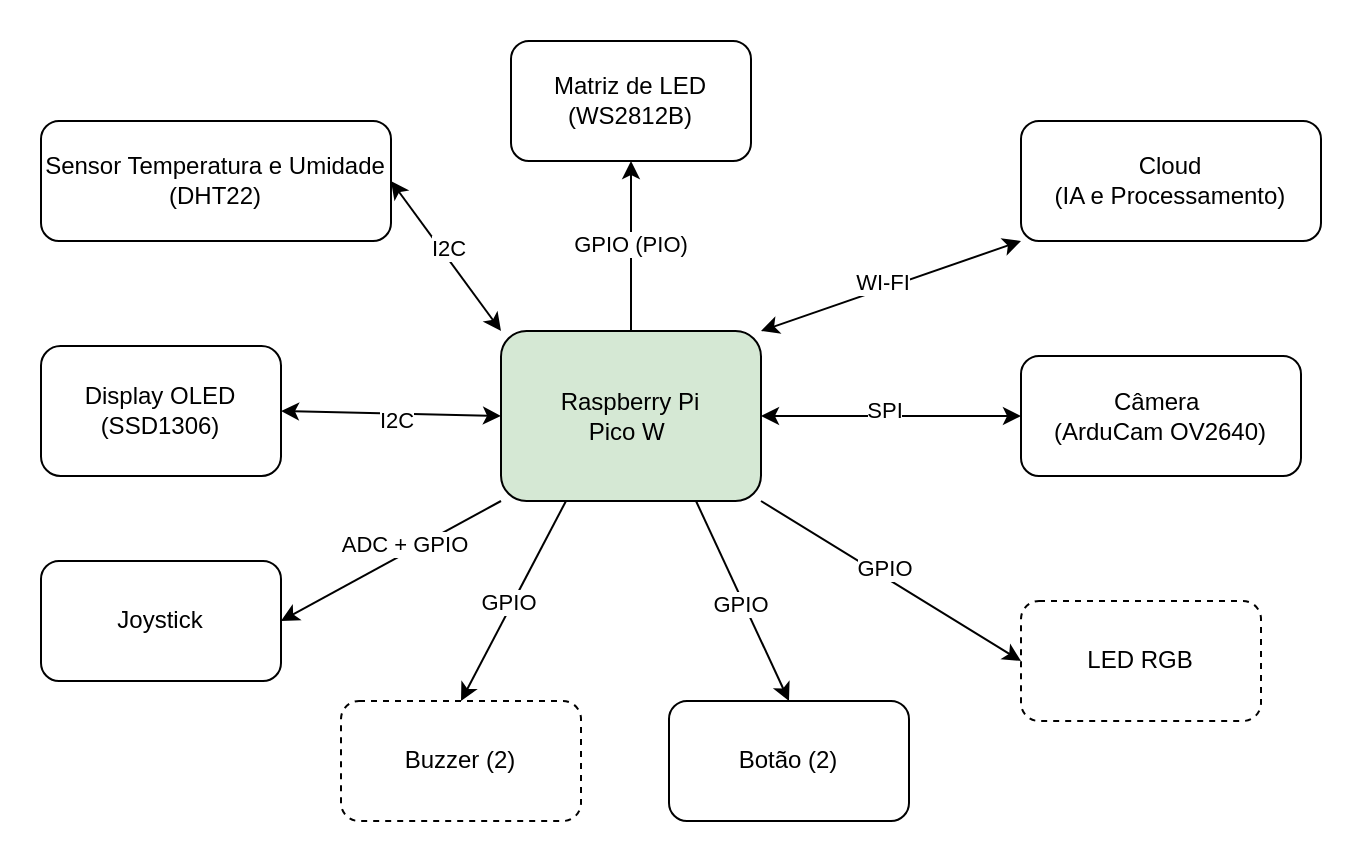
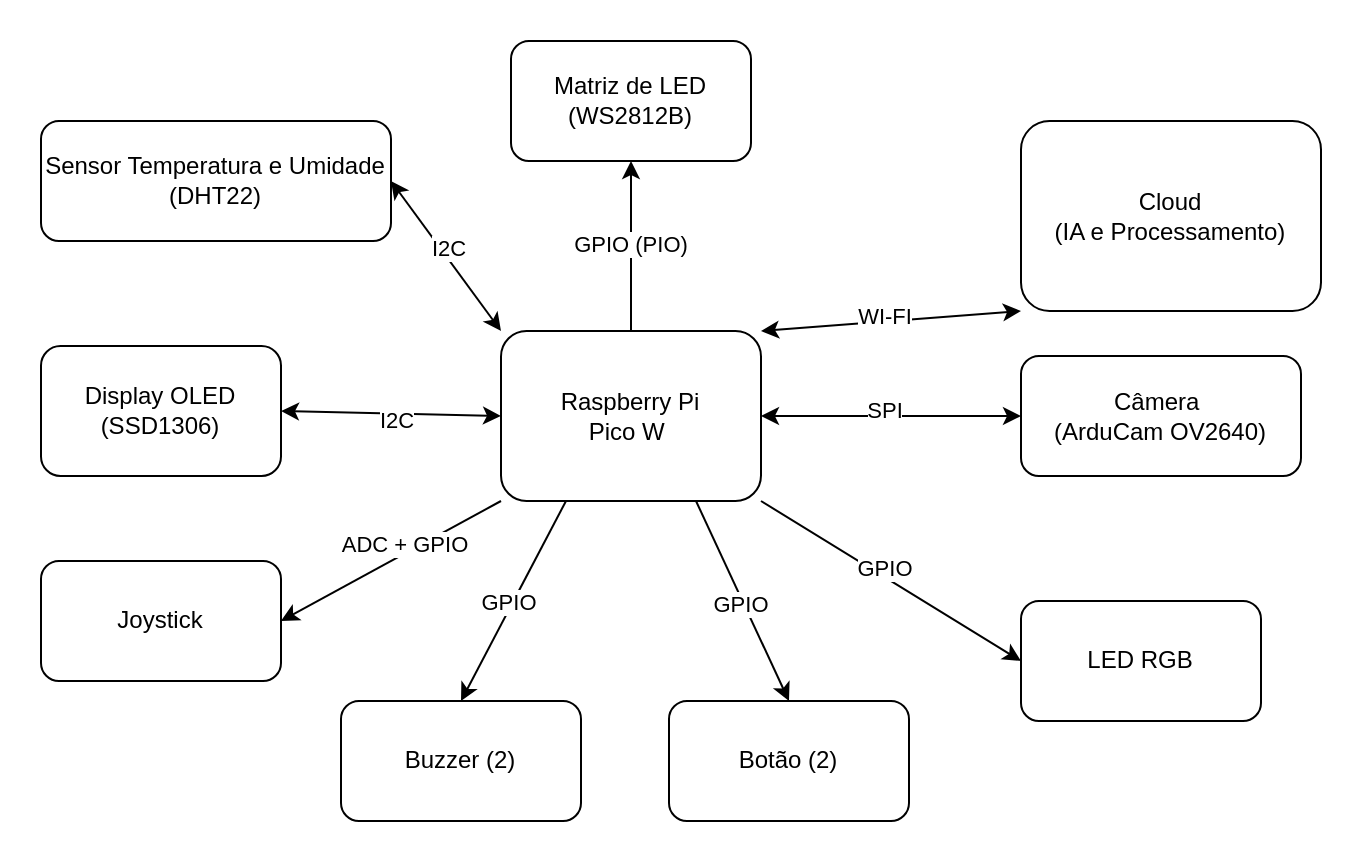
node "Cloud (IA e Processamento)": size 300x120 -> 300x190
node "Raspberry Pi Pico W": fillcolor #d5e8d4 -> #ffffff
node "LED RGB": style dashed -> solid
node "Buzzer (2)": style dashed -> solid
